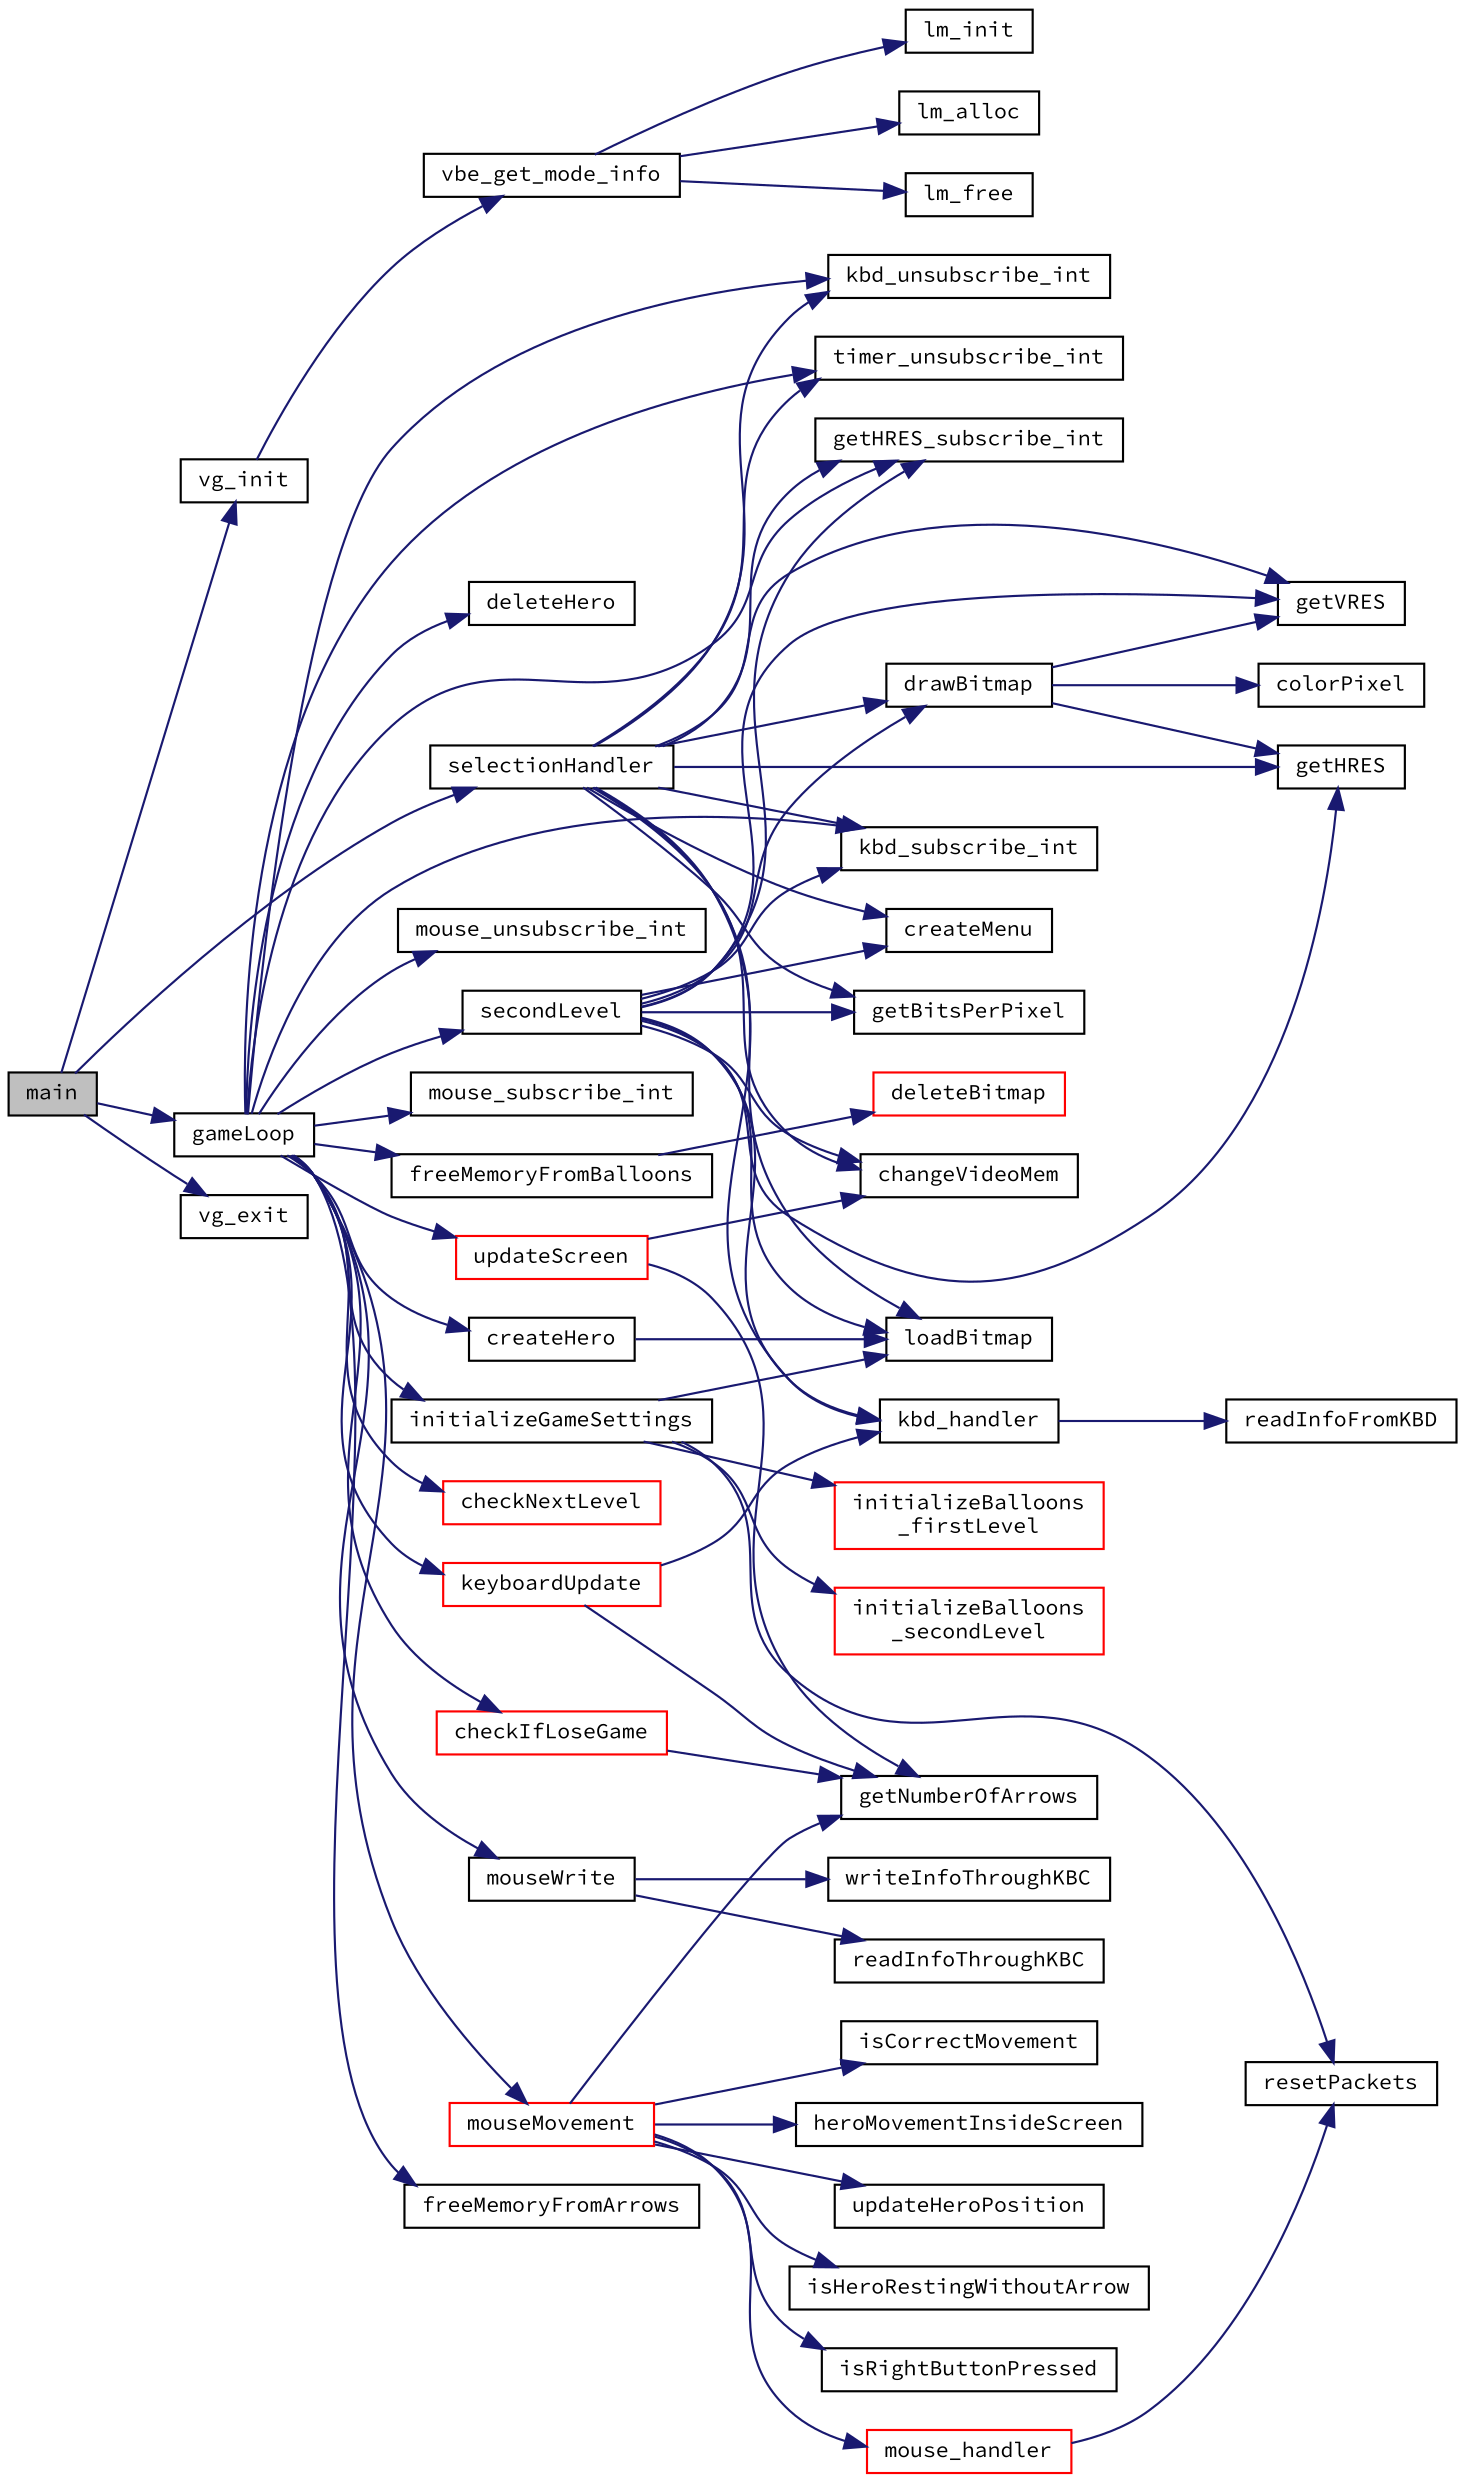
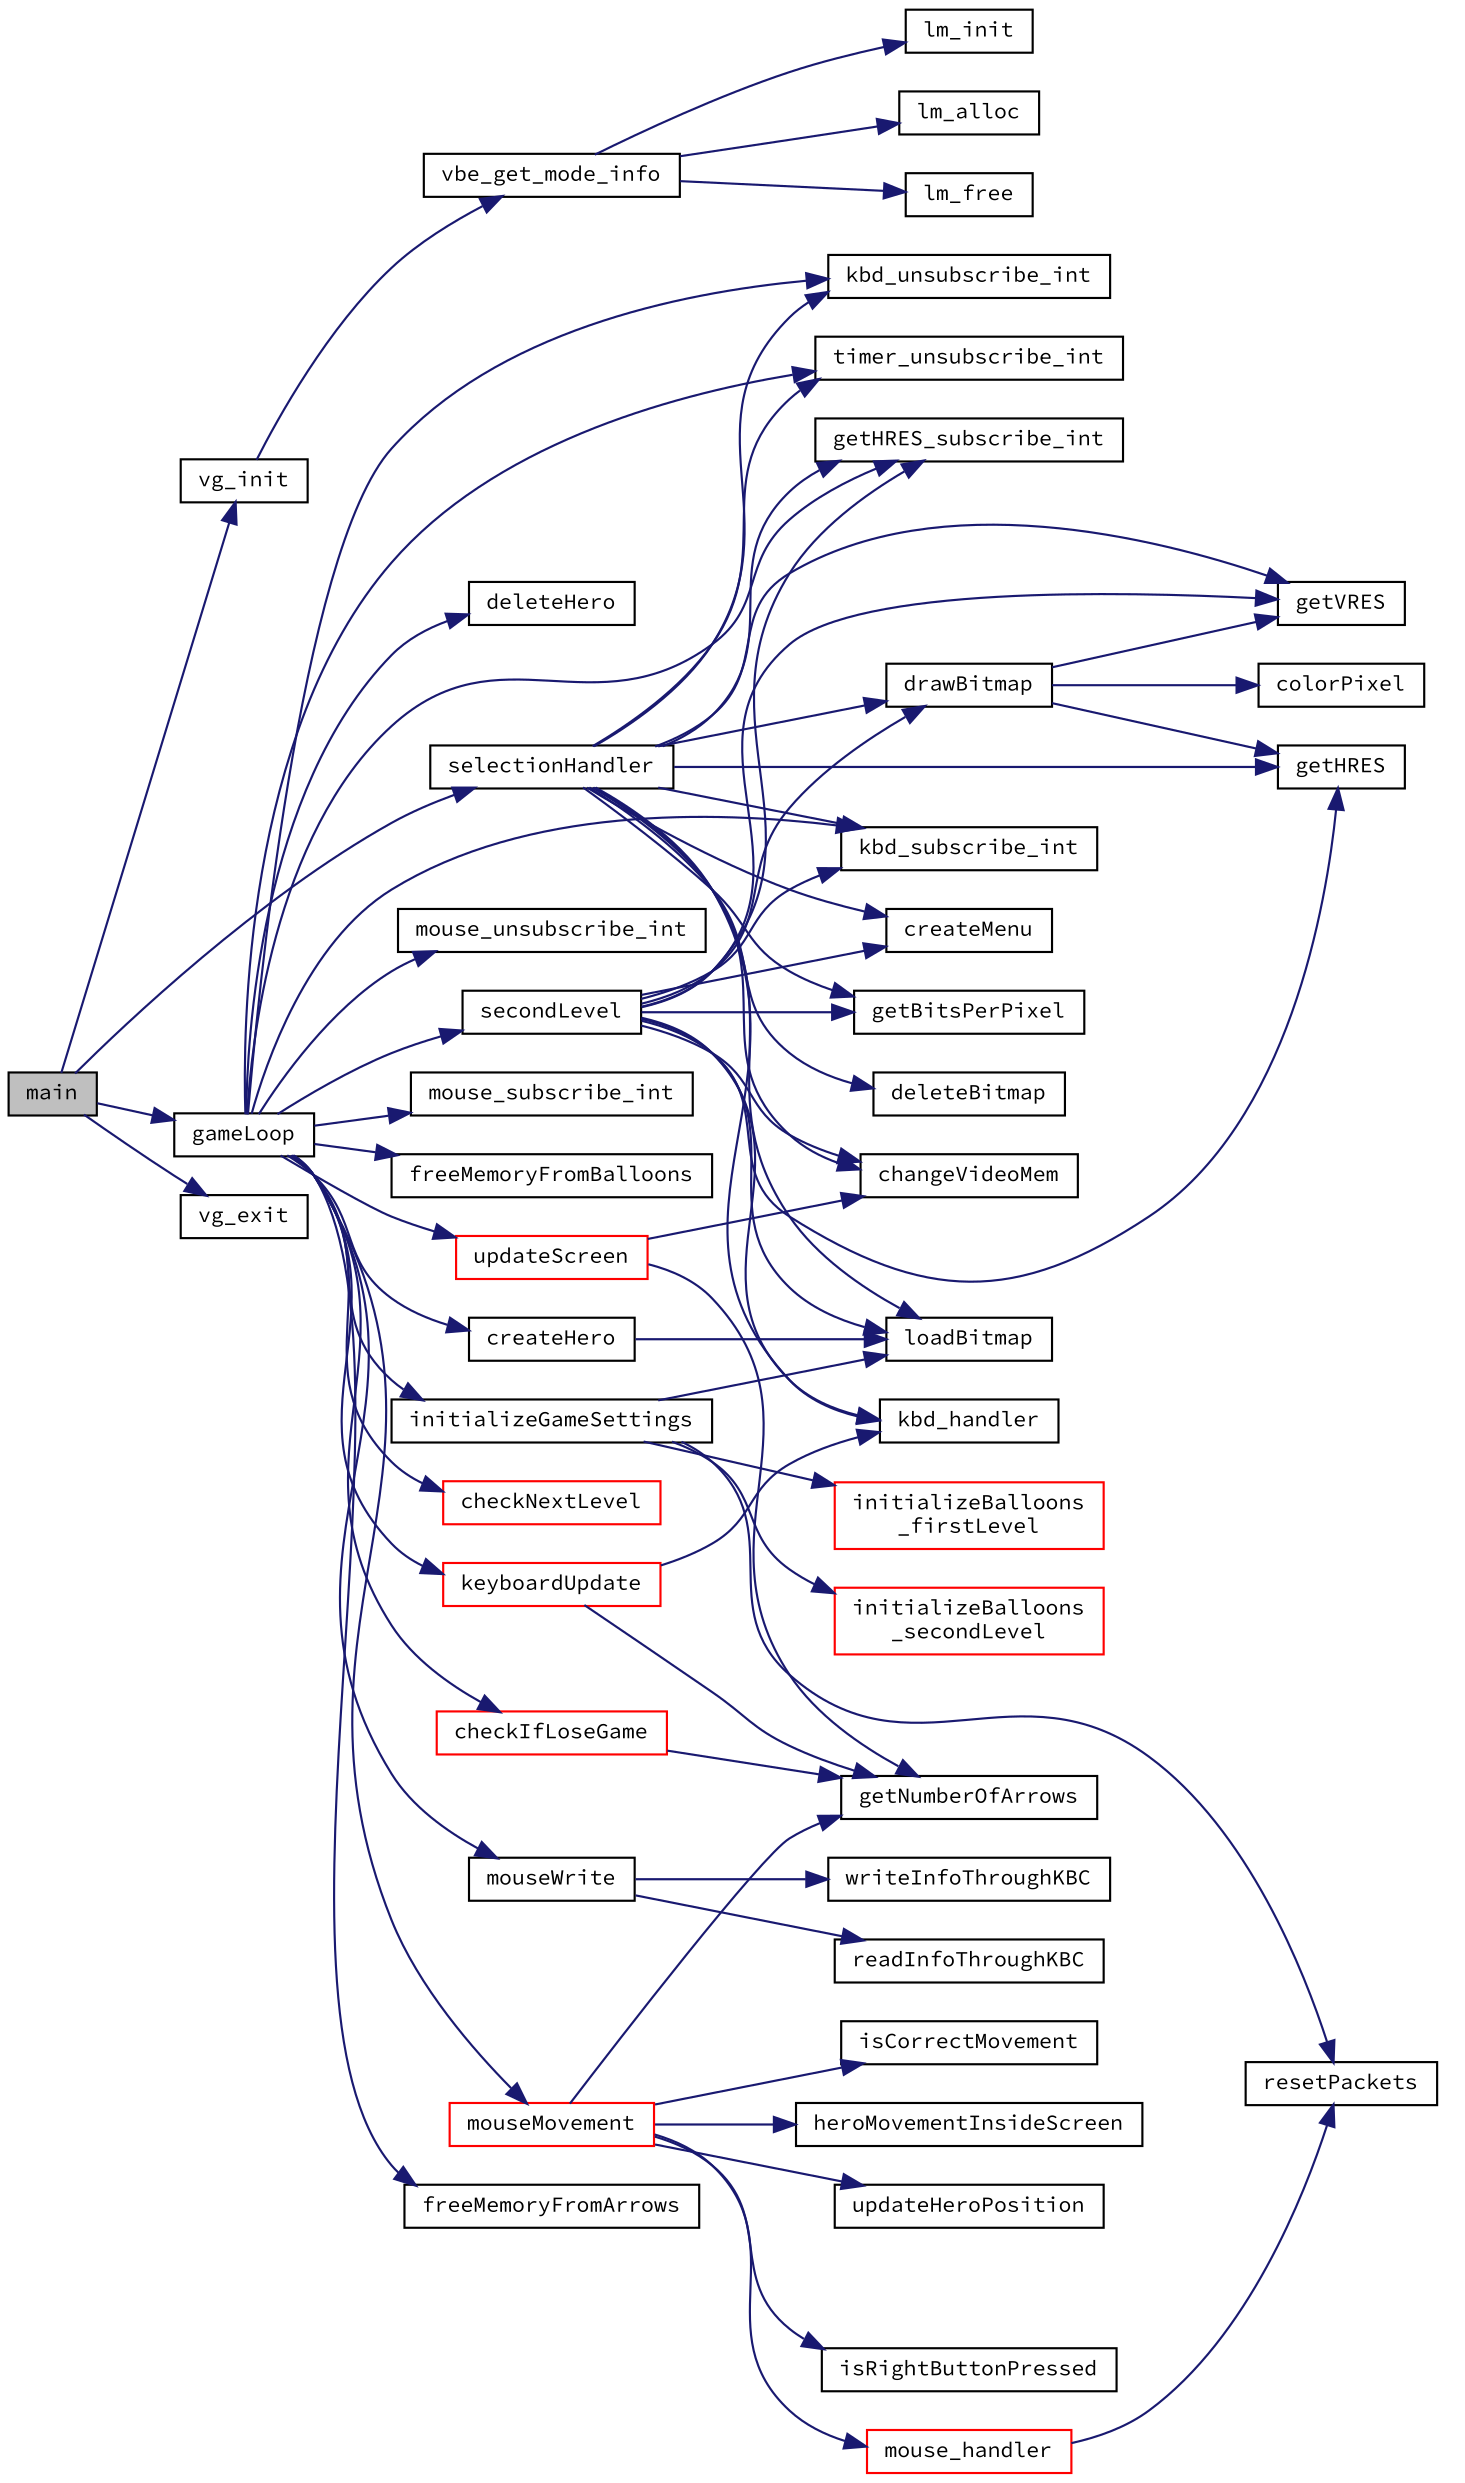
node "deleteBitmap": color red -> black
edge "freeMemoryFromBalloons" -> "deleteBitmap": now "selectionHandler" -> "deleteBitmap"
node "readInfoFromKBD": removed
node "isHeroRestingWithoutArrow": removed
